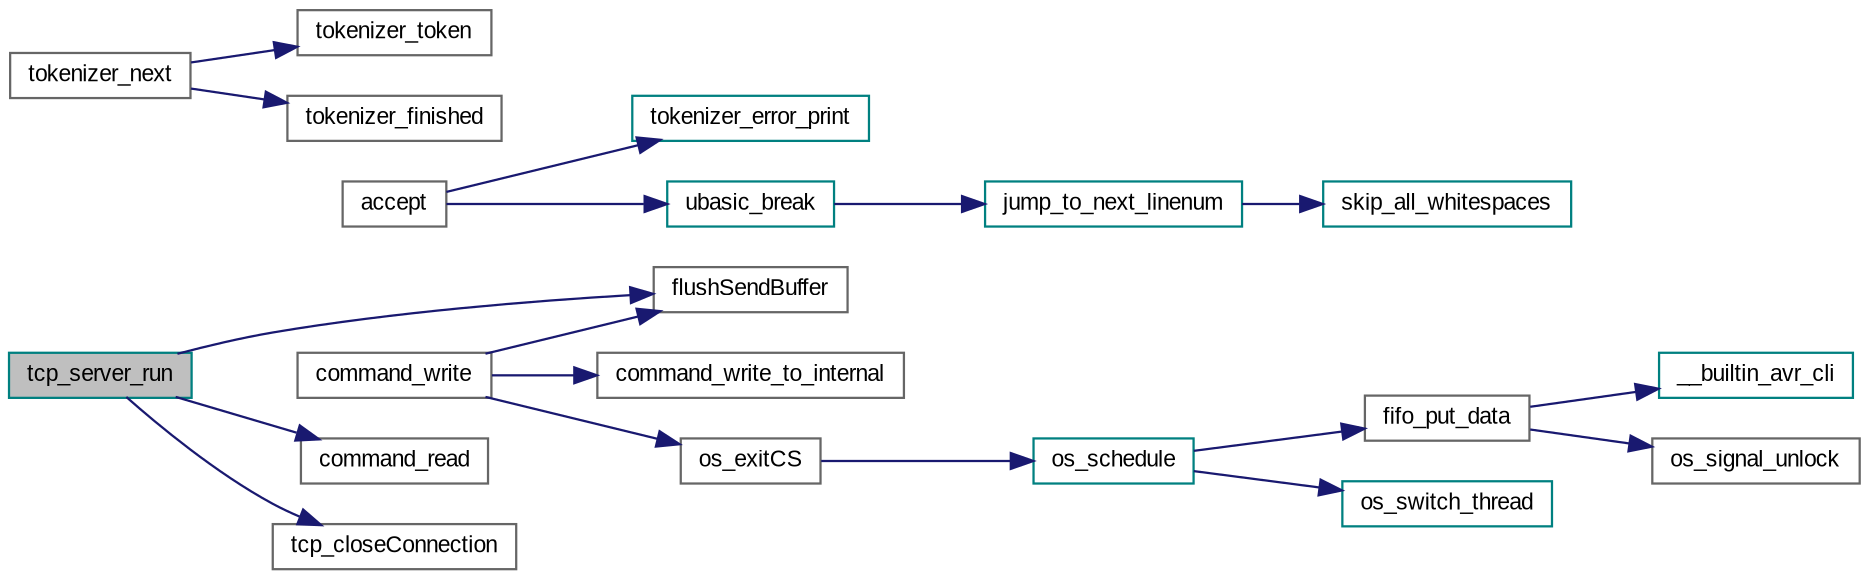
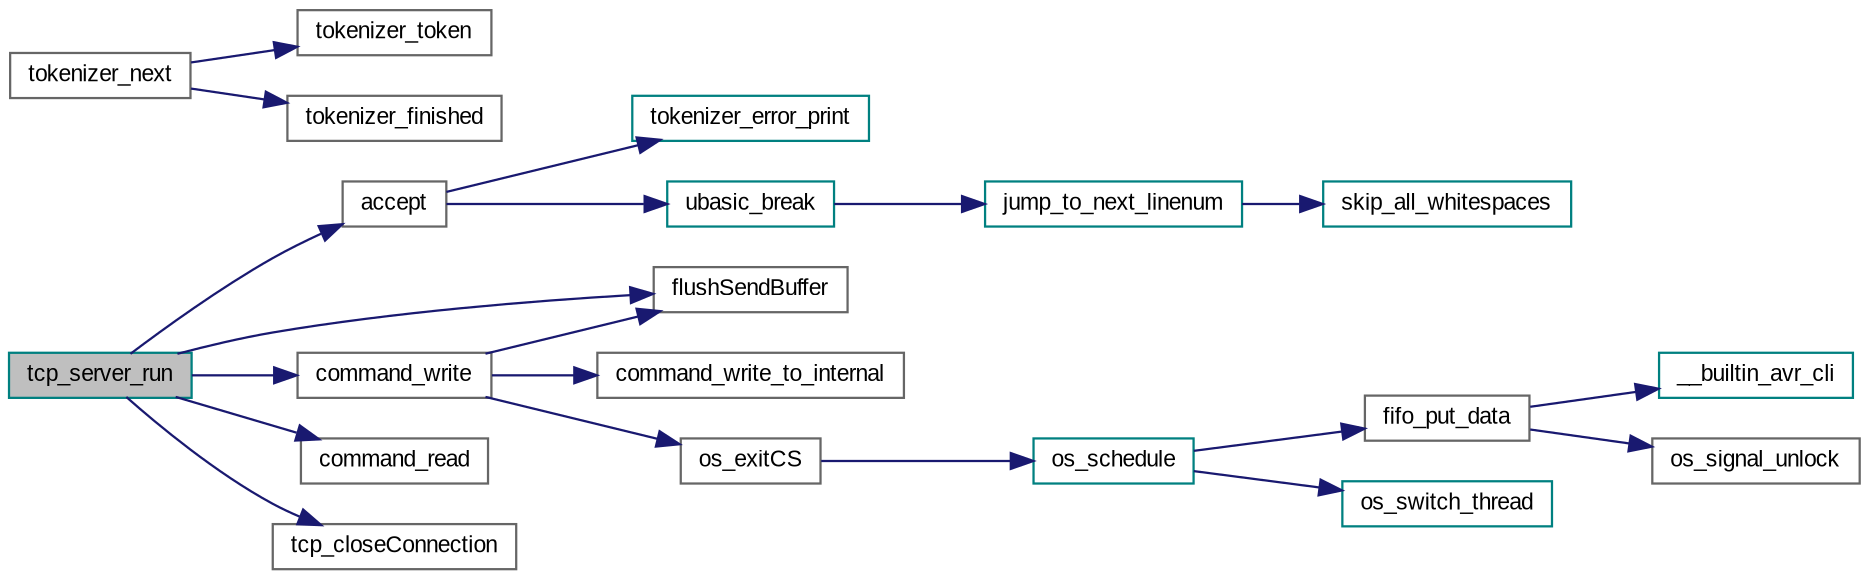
edge "tcp_server_run" -> "accept": added
edge "tcp_server_run" -> "command_write": added
